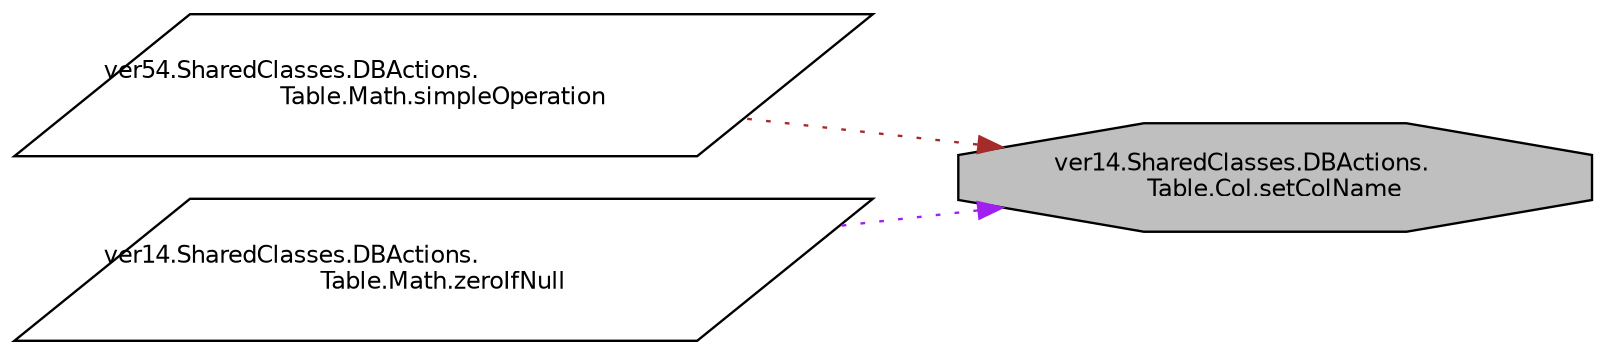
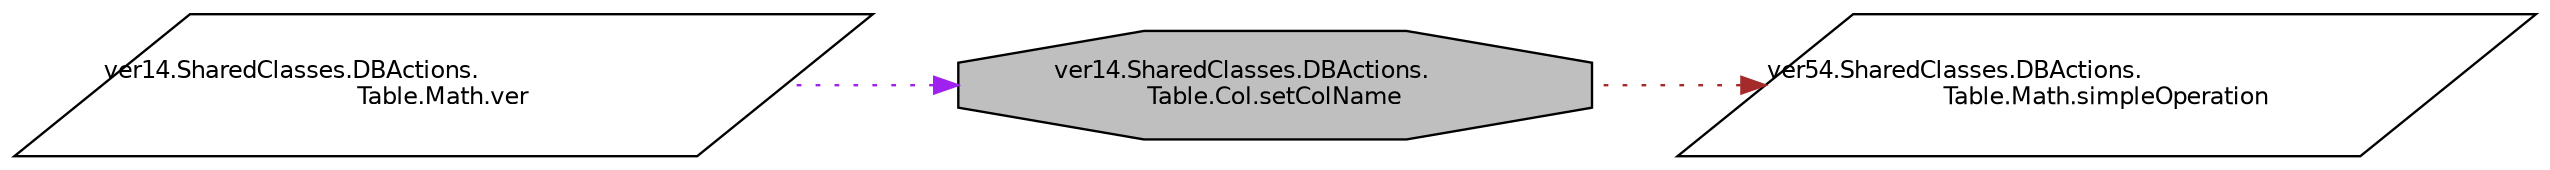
edge "ver54.SharedClasses.DBActions. Table.Math.simpleOperation" -> "ver14.SharedClasses.DBActions. Table.Col.setColName": reversed
node "ver14.SharedClasses.DBActions. Table.Math.zeroIfNull": label "ver14.SharedClasses.DBActions. Table.Math.zeroIfNull" -> "ver14.SharedClasses.DBActions. Table.Math.ver"
